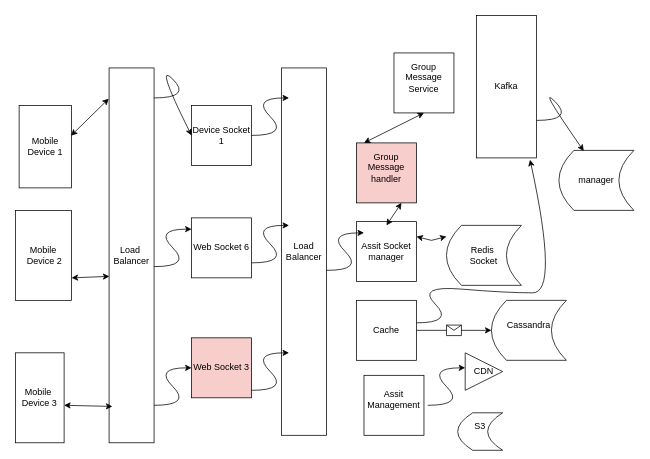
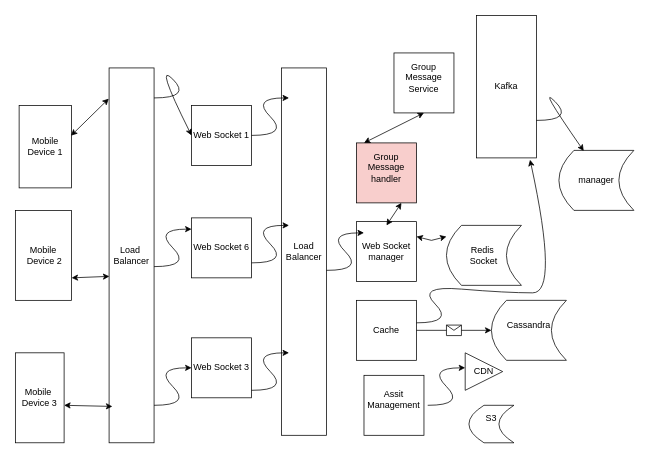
node "Device Socket 1": label "Device Socket 1" -> "Web Socket 1"
node "Assit Socket manager": label "Assit Socket manager" -> "Web Socket manager"
node "Web Socket 3": fillcolor #f8cecc -> #ffffff
node "S3": moved (480, 432) -> (492, 424)
